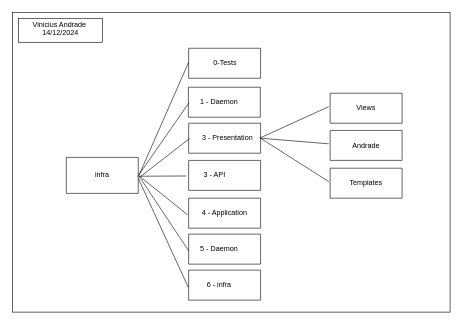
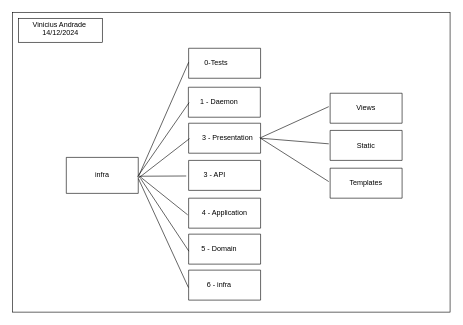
node "0-Tests": moved (225, 63) -> (216, 63)
node "Andrade": label "Andrade" -> "Static"
node "5 - Daemon": label "5 - Daemon" -> "5 - Domain"
